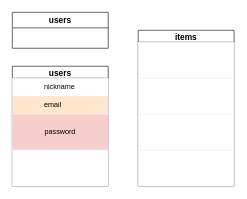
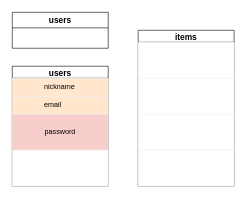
node "nickname": fillcolor #ffffff -> #ffe6cc
